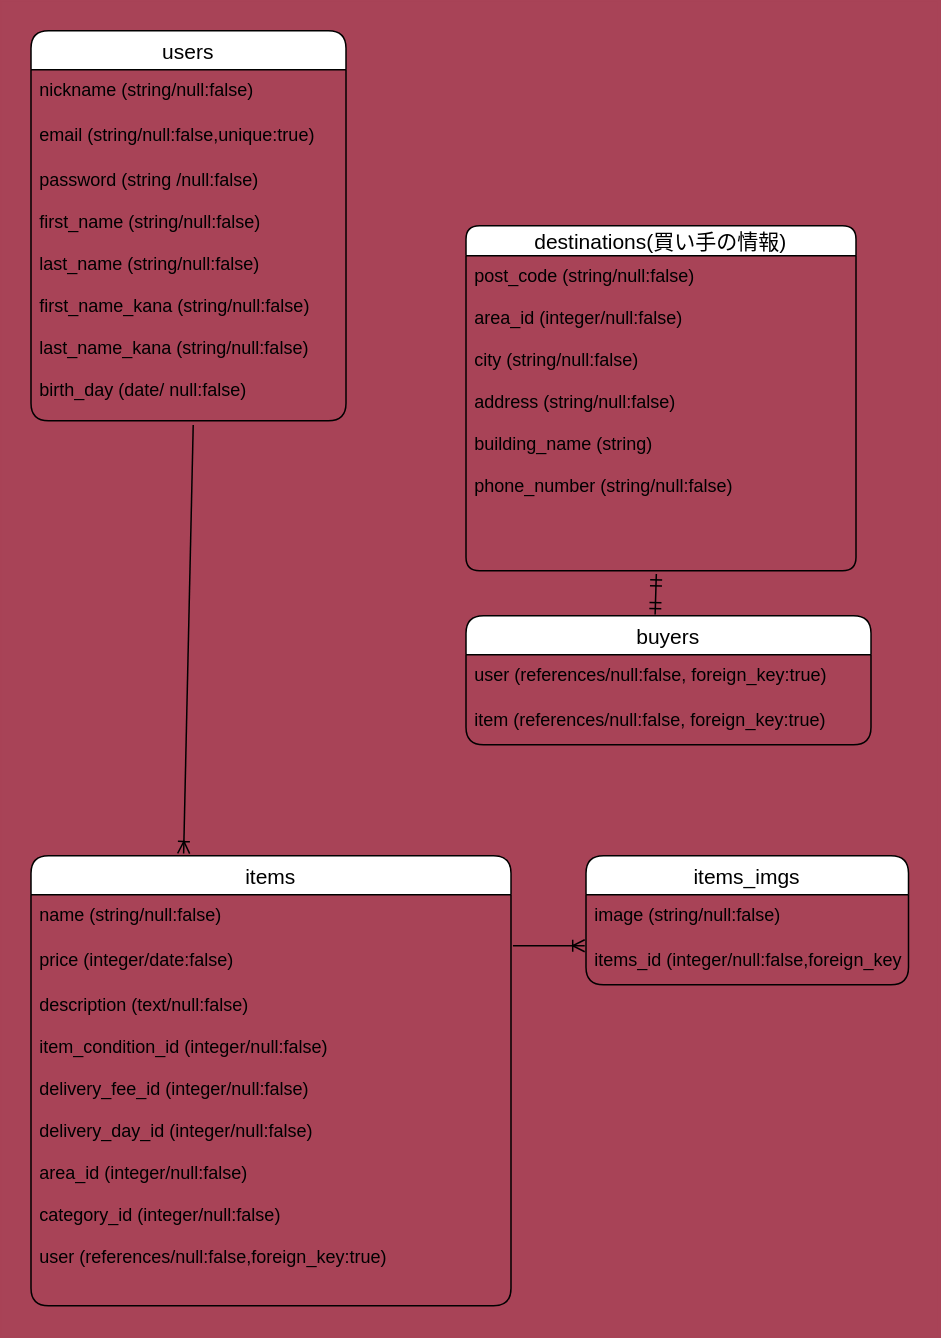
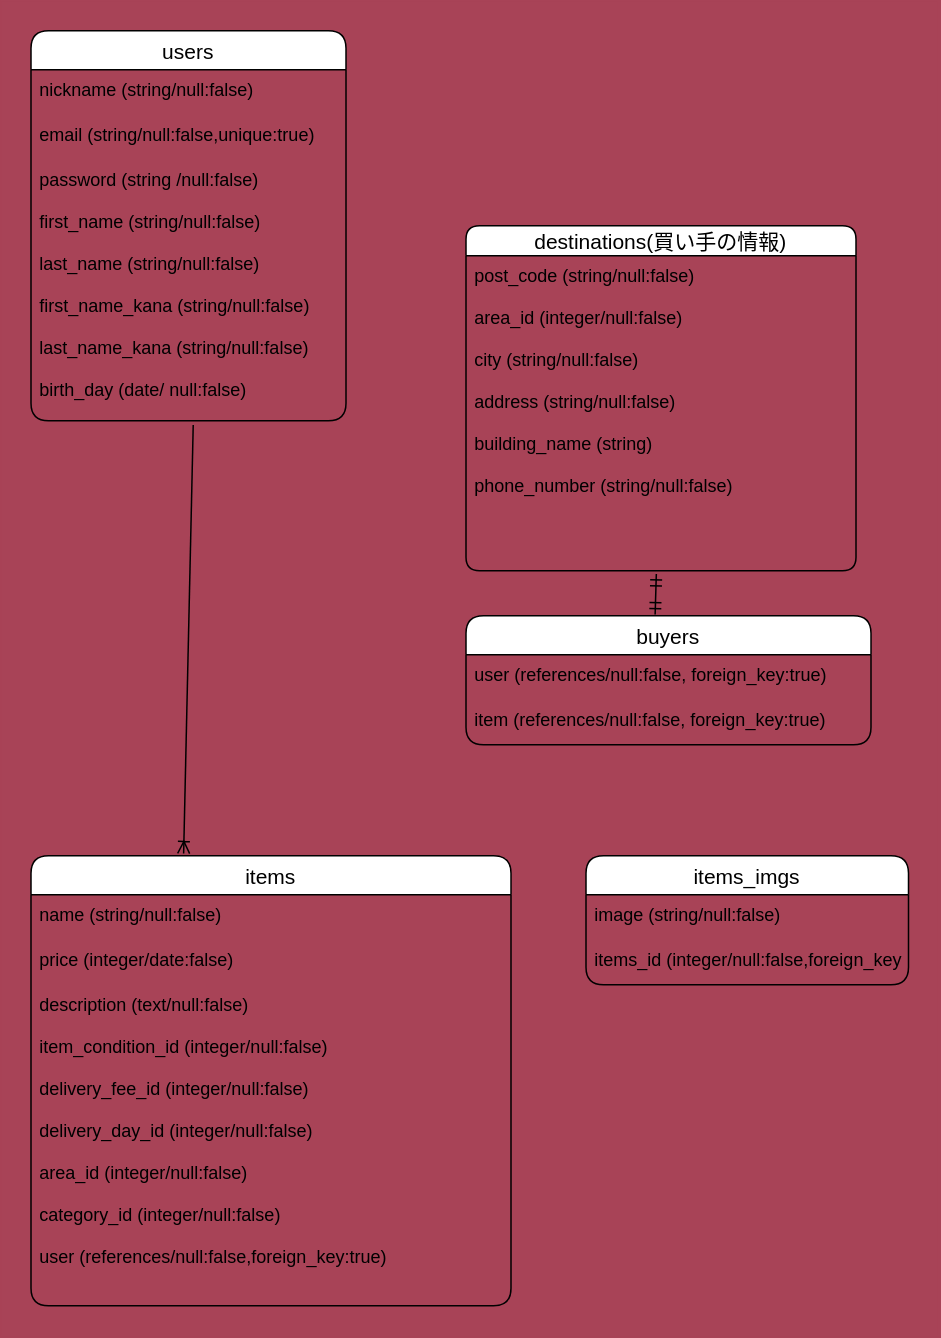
edge "price (integer/date:false) description (string/)" -> "items_id (integer/null:false,foreign_key:true)": removed
